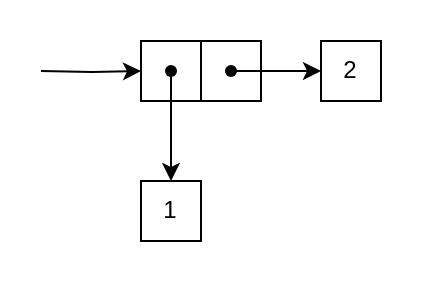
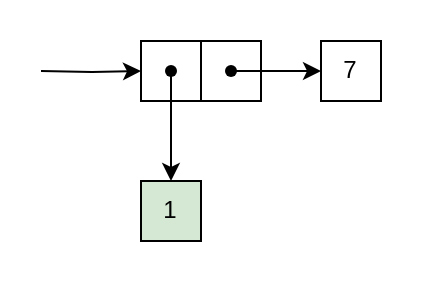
node "2": label "2" -> "7"
node "1": fillcolor #ffffff -> #d5e8d4
